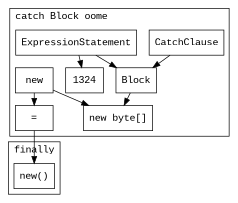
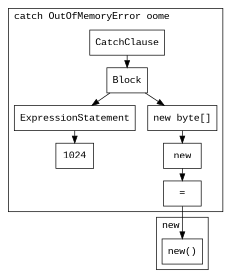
cluster "catch Block oome": label "catch Block oome" -> "catch OutOfMemoryError oome"
edge "ExpressionStatement" -> "Block": reversed
node "1324": label "1324" -> "1024"
edge "new" -> "new byte[]": reversed
cluster "finally": label "finally" -> "new"
